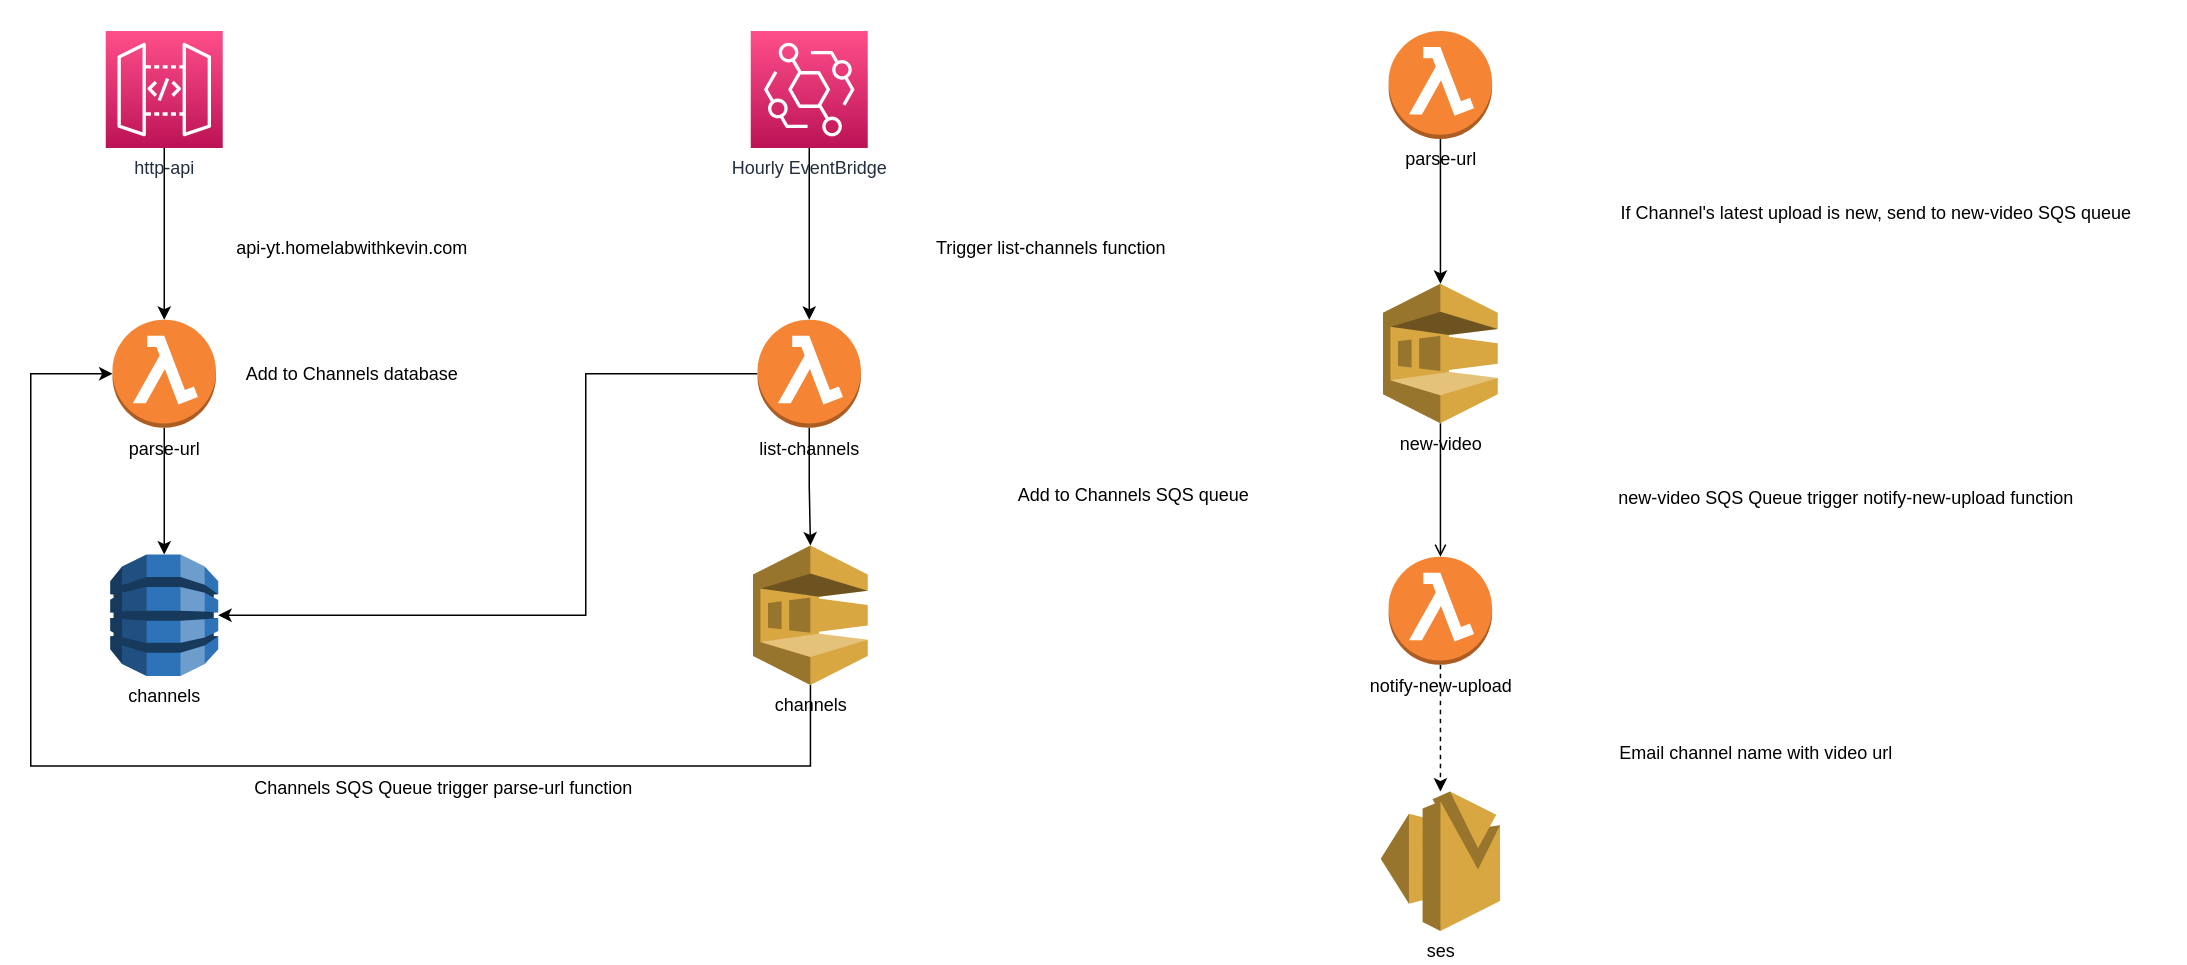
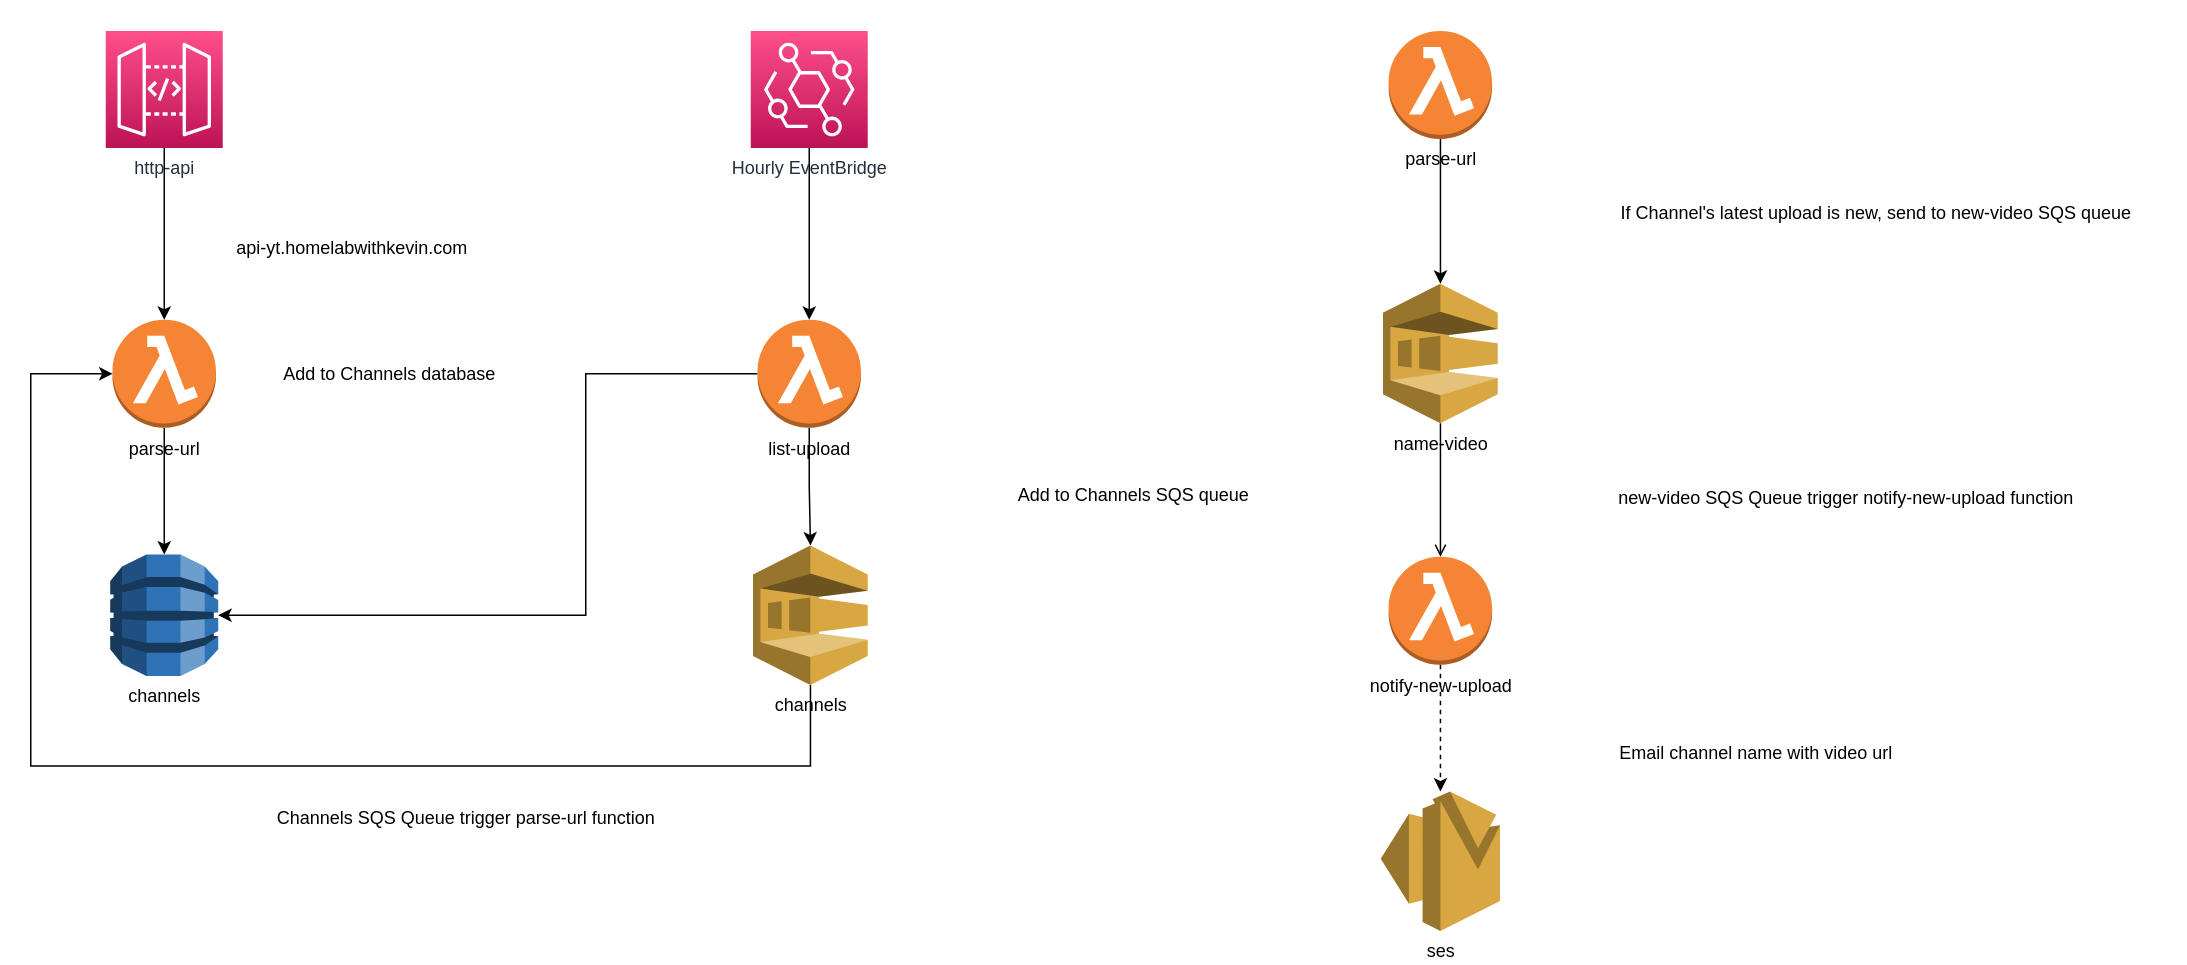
node "Trigger list-channels function": removed
node "Add to Channels database": moved (351, 374) -> (389, 374)
node "new-video": label "new-video" -> "name-video"
node "list-channels": label "list-channels" -> "list-upload"
node "Channels SQS Queue trigger parse-url function": moved (443, 788) -> (466, 818)
